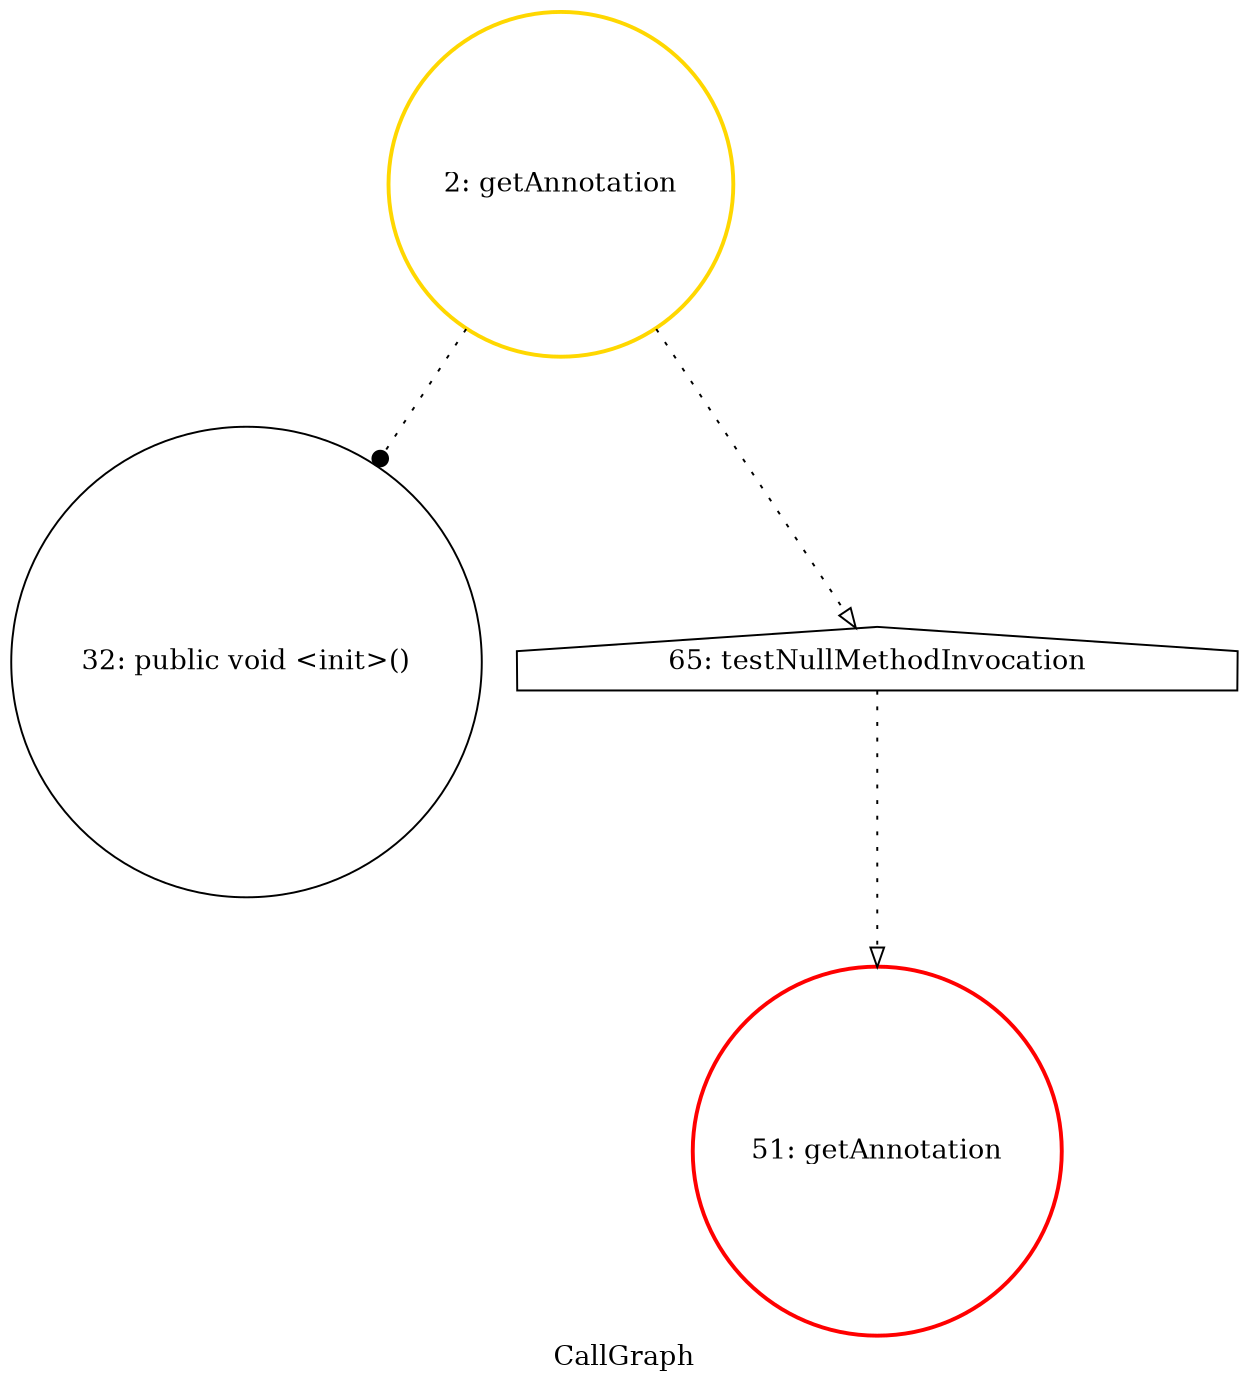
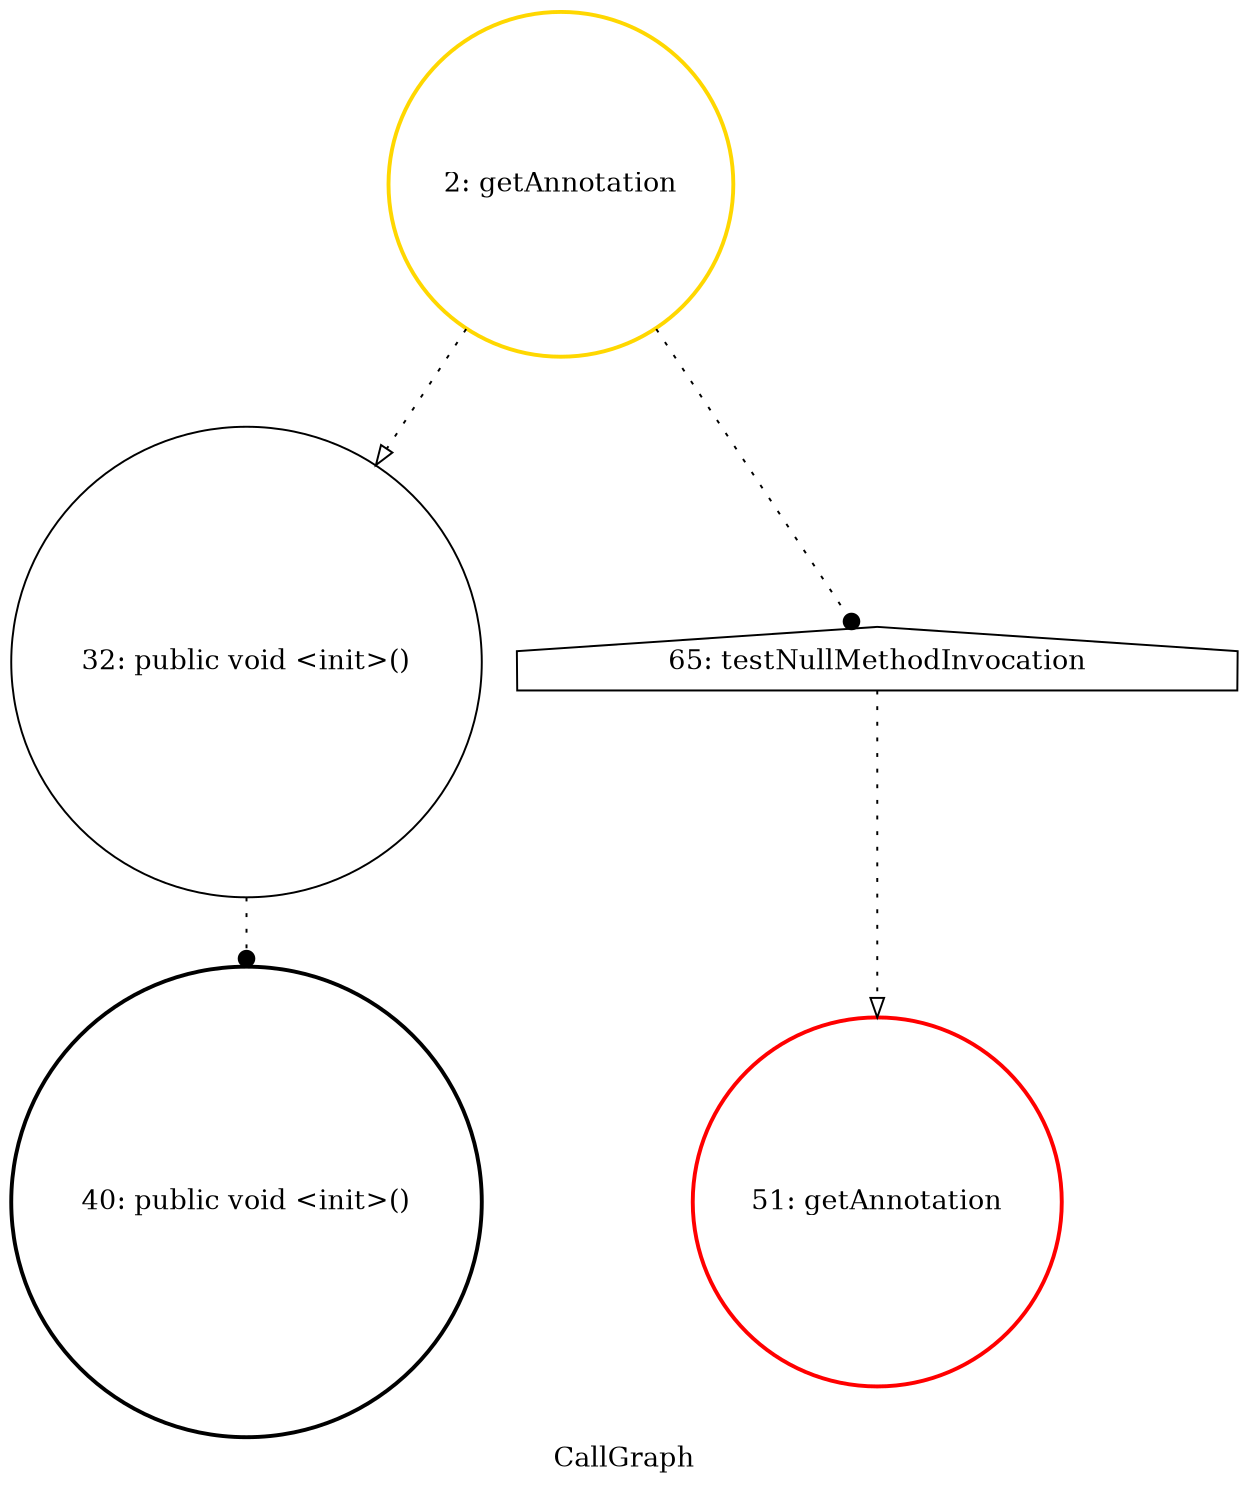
edge "2: getAnnotation" -> "32: public void <init>()": arrowhead dot -> onormal
edge "2: getAnnotation" -> "65: testNullMethodInvocation": arrowhead onormal -> dot
node "40: public void <init>()": added
